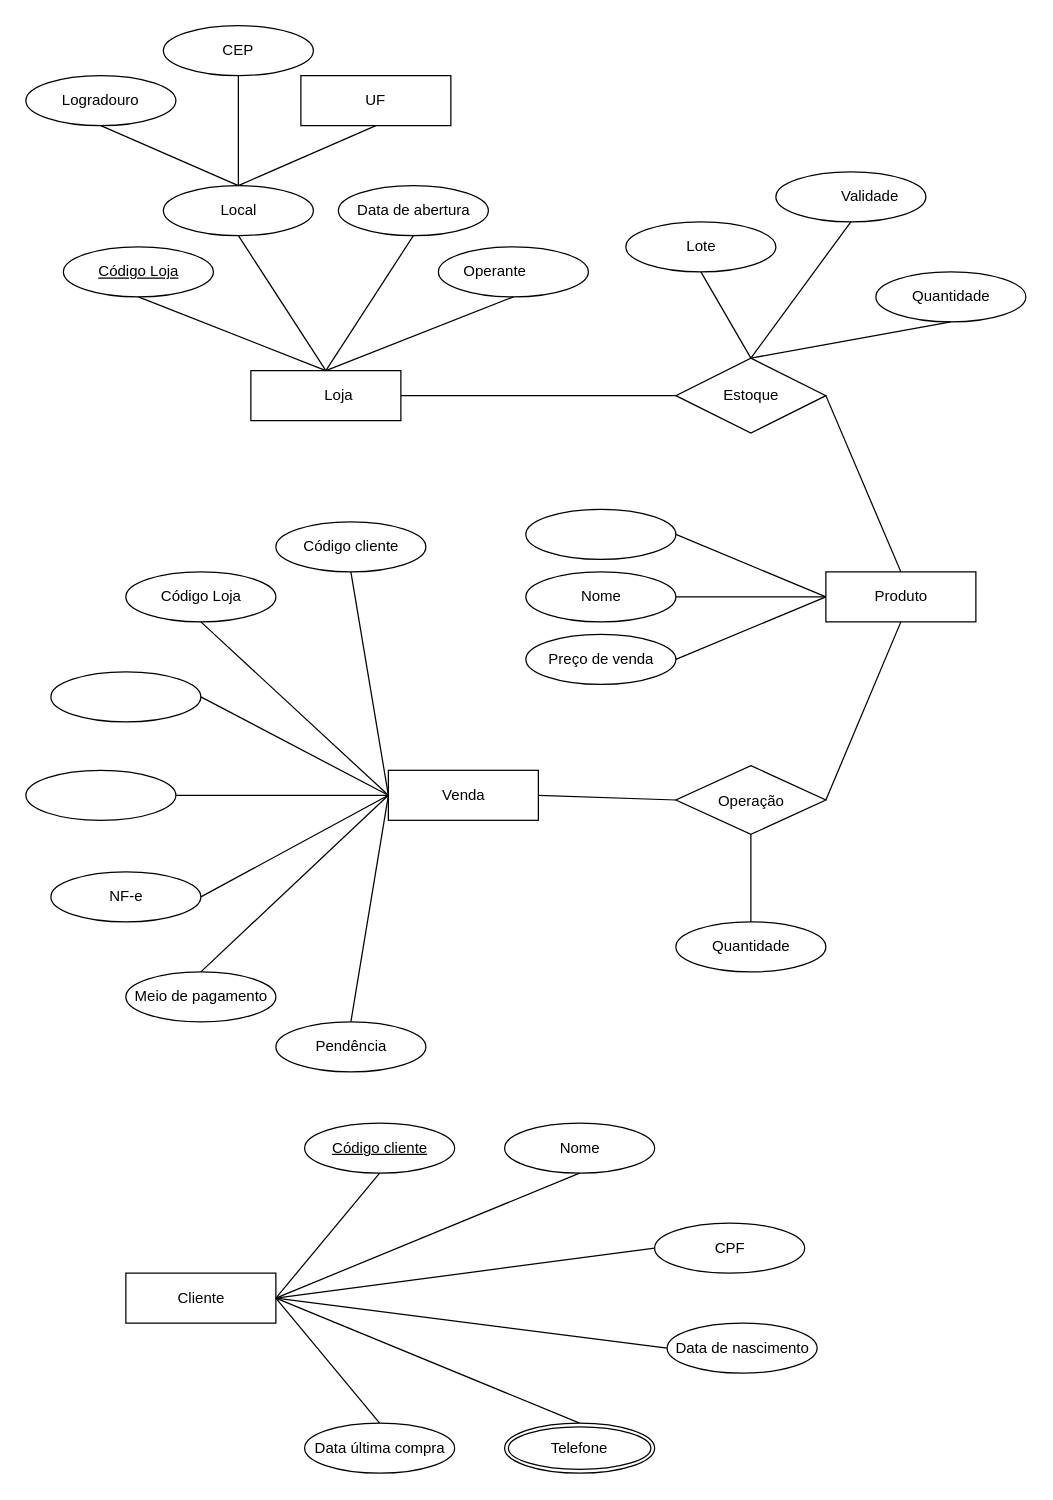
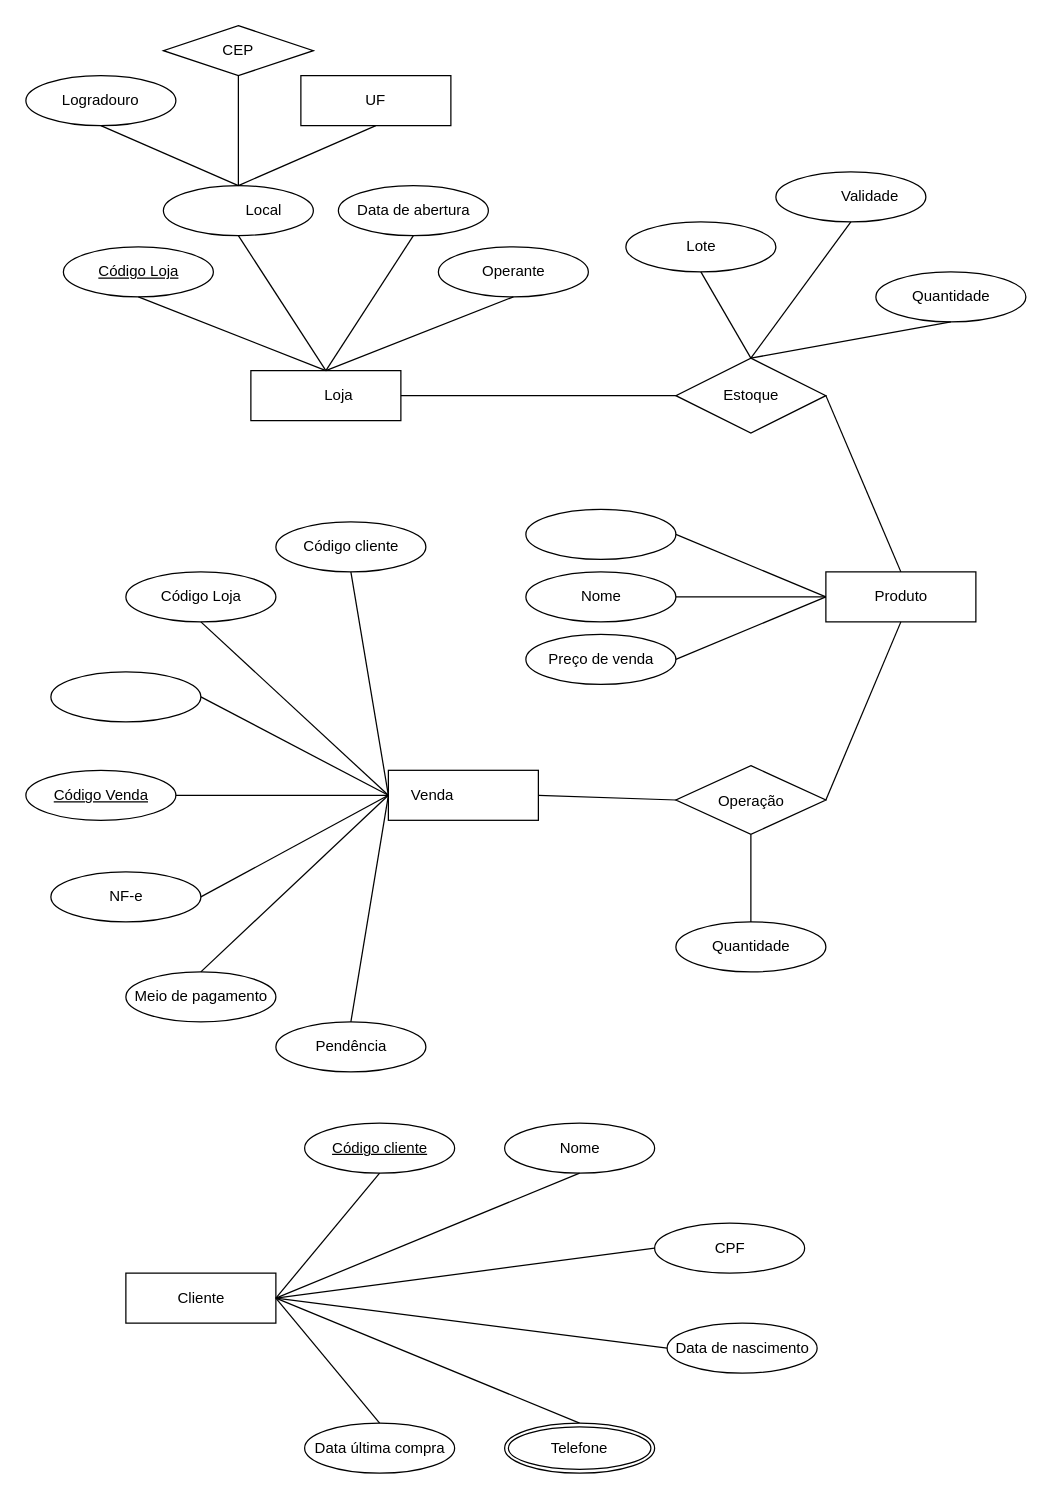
node "CEP": shape ellipse -> diamond
node "Local": moved (238, 211) -> (263, 211)
node "Operante": moved (494, 272) -> (513, 272)
node "Código Venda": added
node "Venda": moved (463, 795) -> (432, 795)
